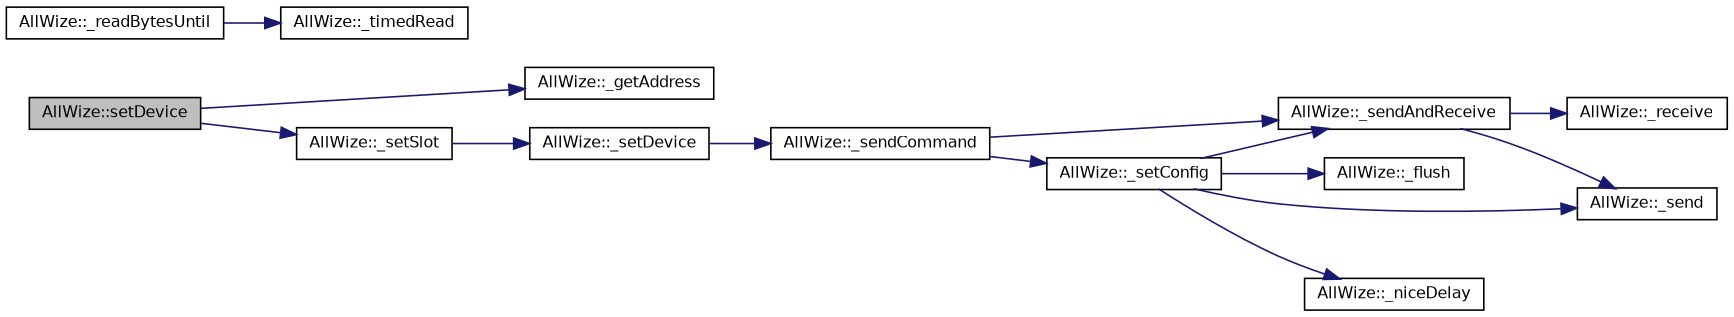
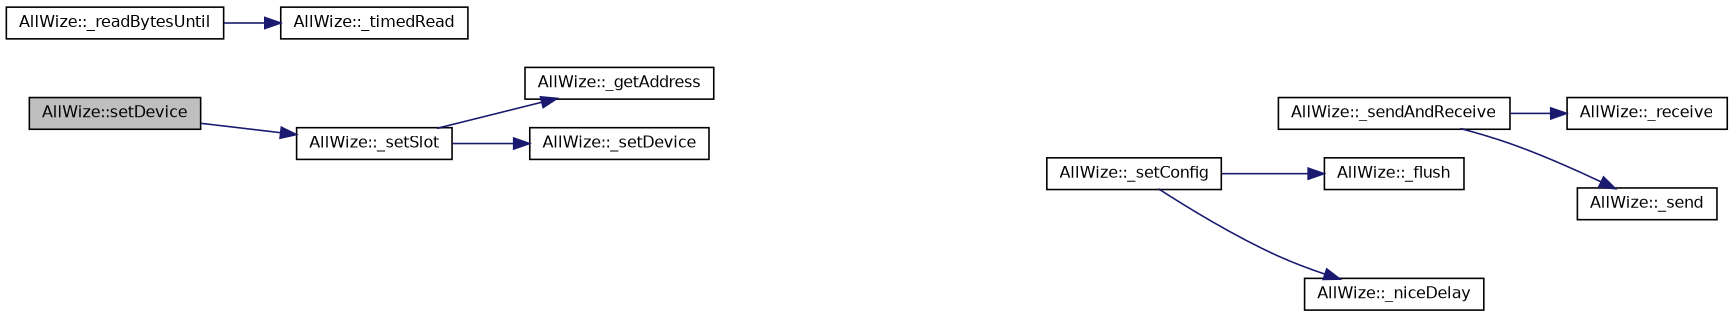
edge "AllWize::setDevice" -> "AllWize::_getAddress": now "AllWize::_setSlot" -> "AllWize::_getAddress"
node "AllWize::_sendCommand": removed
edge "AllWize::_setConfig" -> "AllWize::_sendAndReceive": removed
edge "AllWize::_setConfig" -> "AllWize::_send": removed
